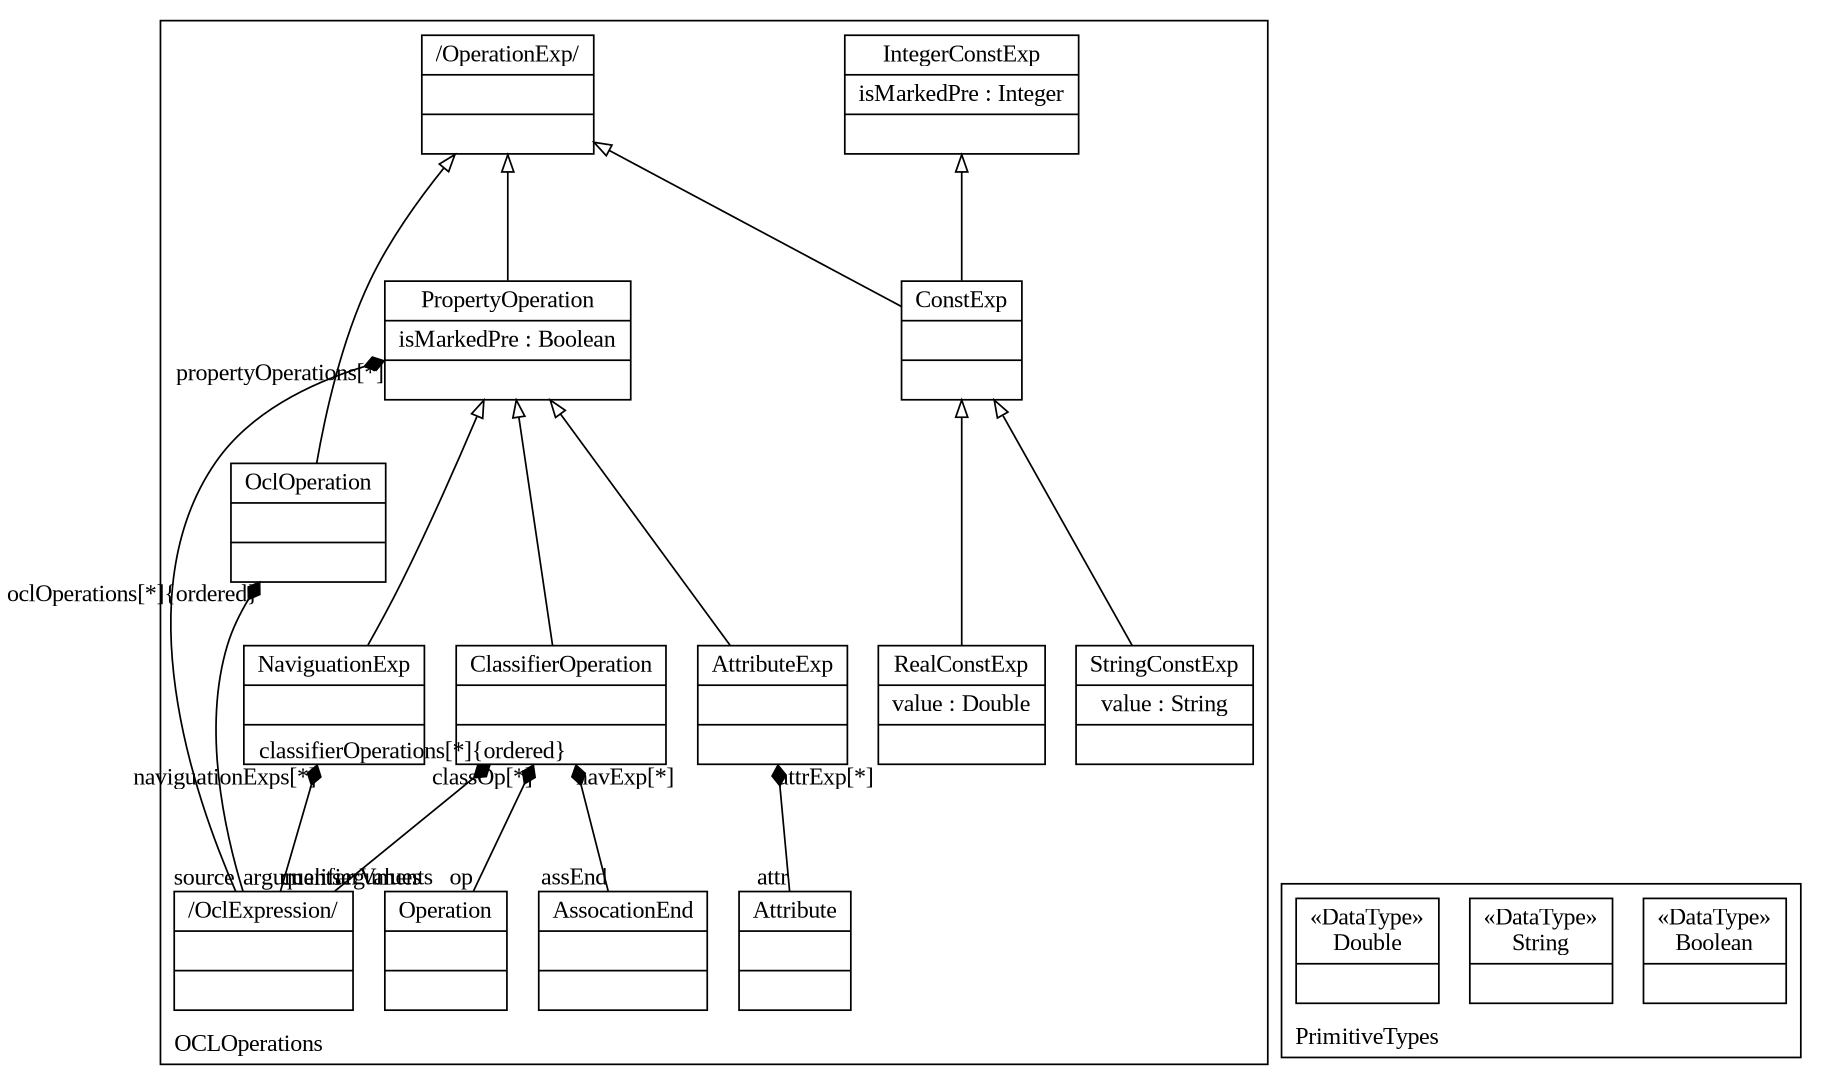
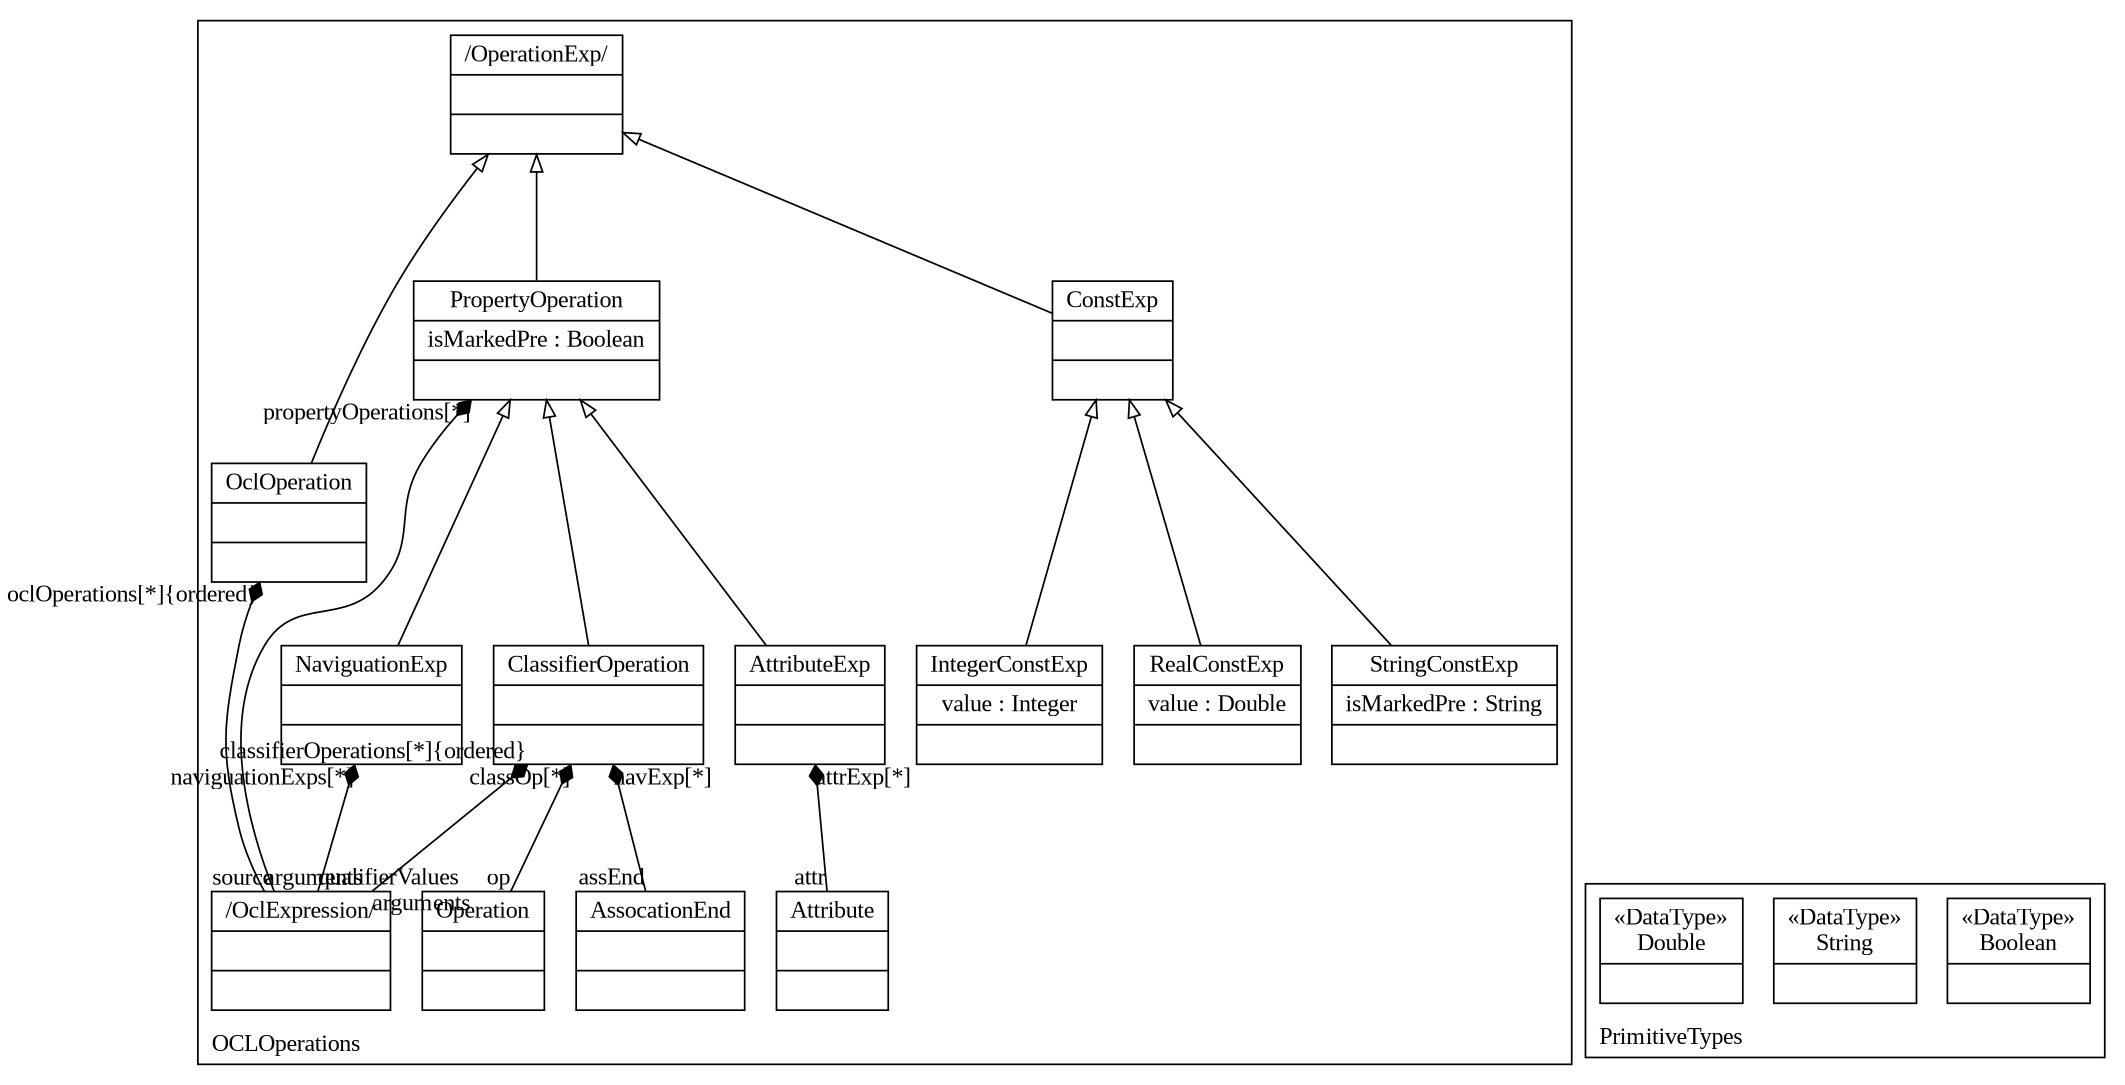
node "IntegerConstExp": text "isMarkedPre : Integer" -> "value : Integer"
edge "ConstExp" -> "IntegerConstExp": reversed
node "StringConstExp": text "value : String" -> "isMarkedPre : String"
